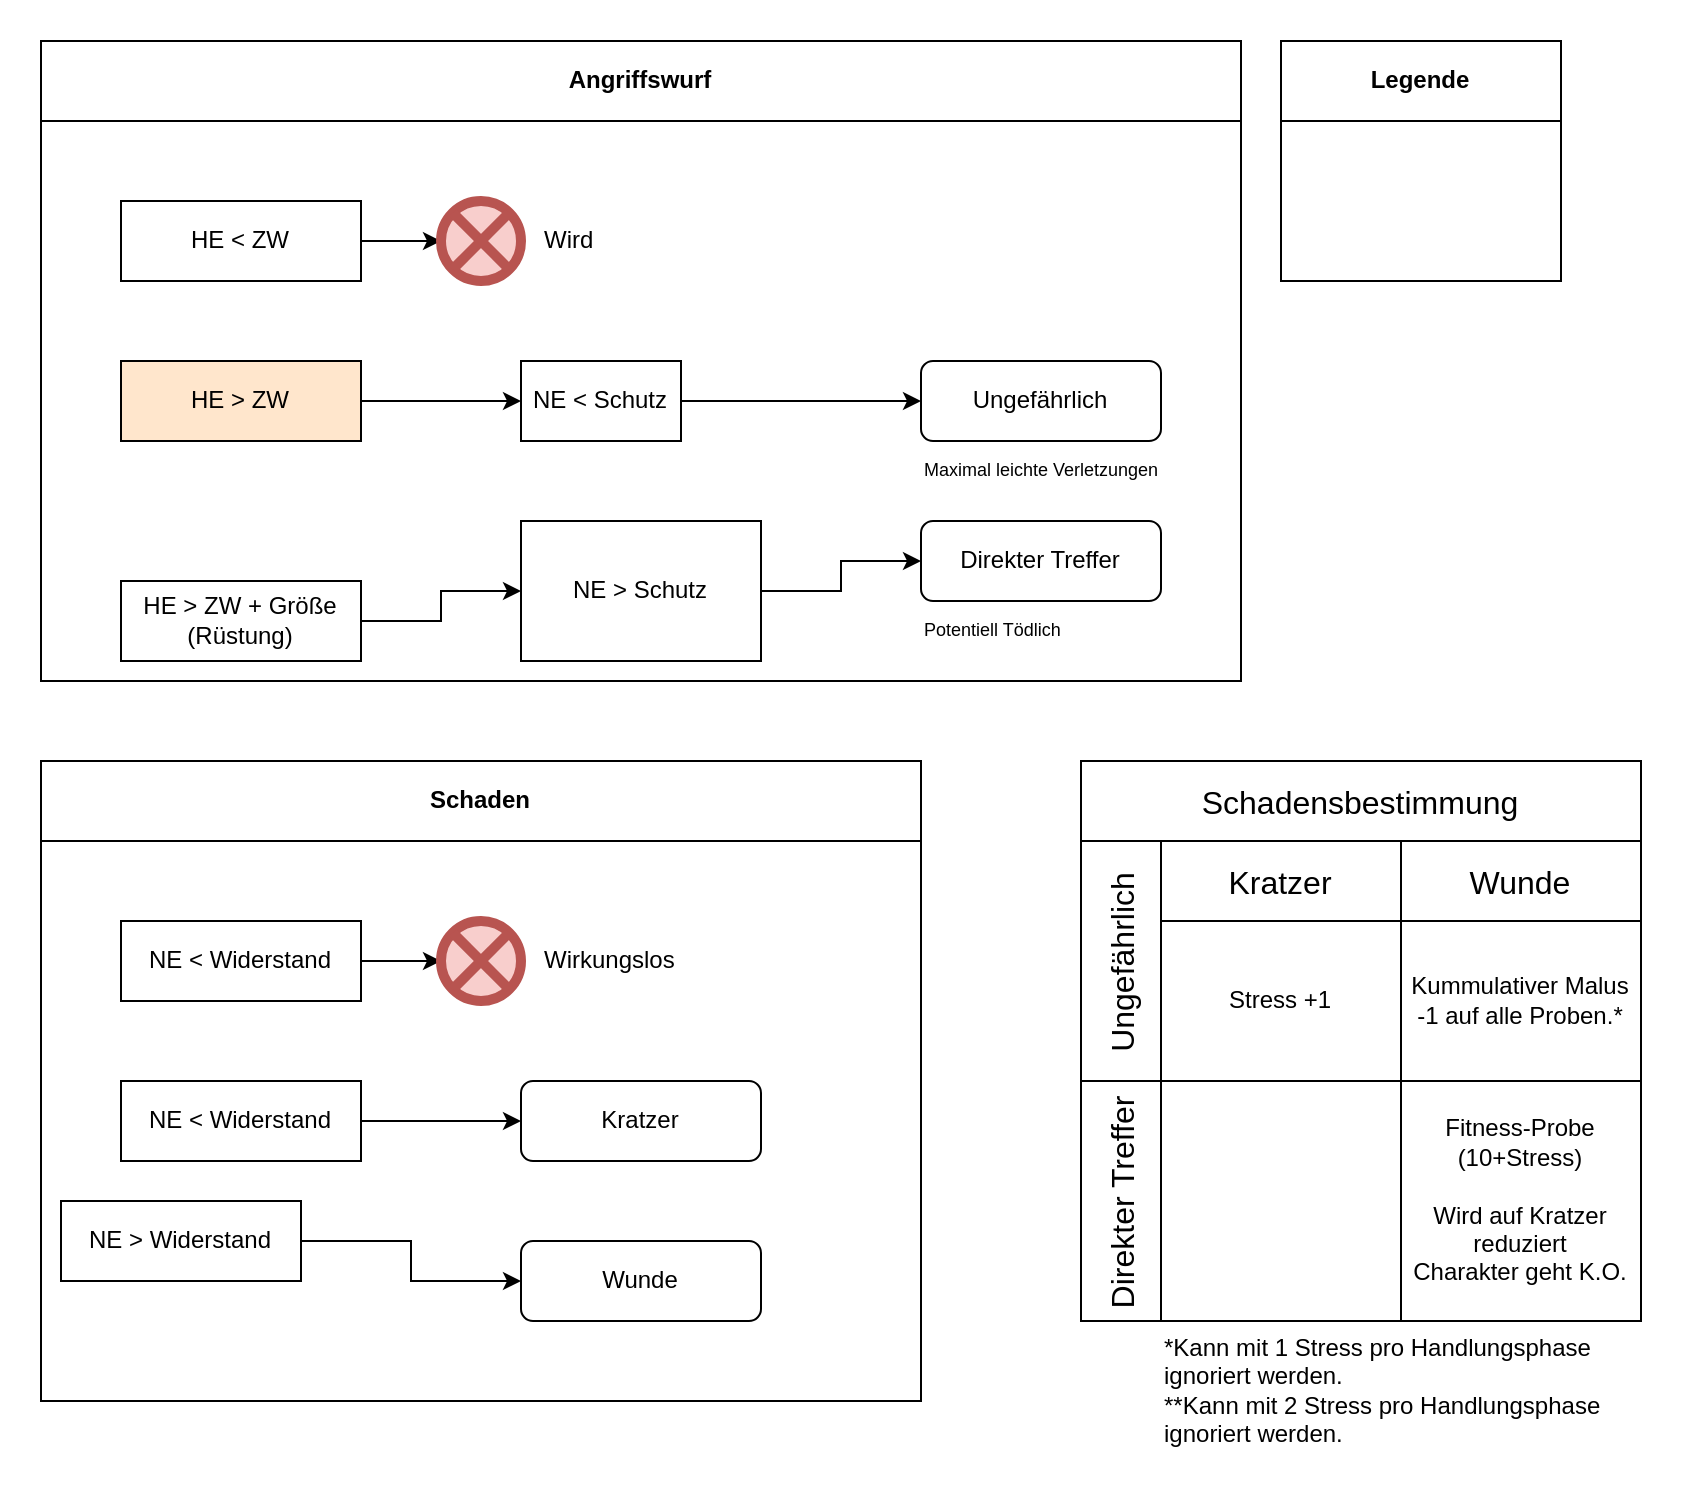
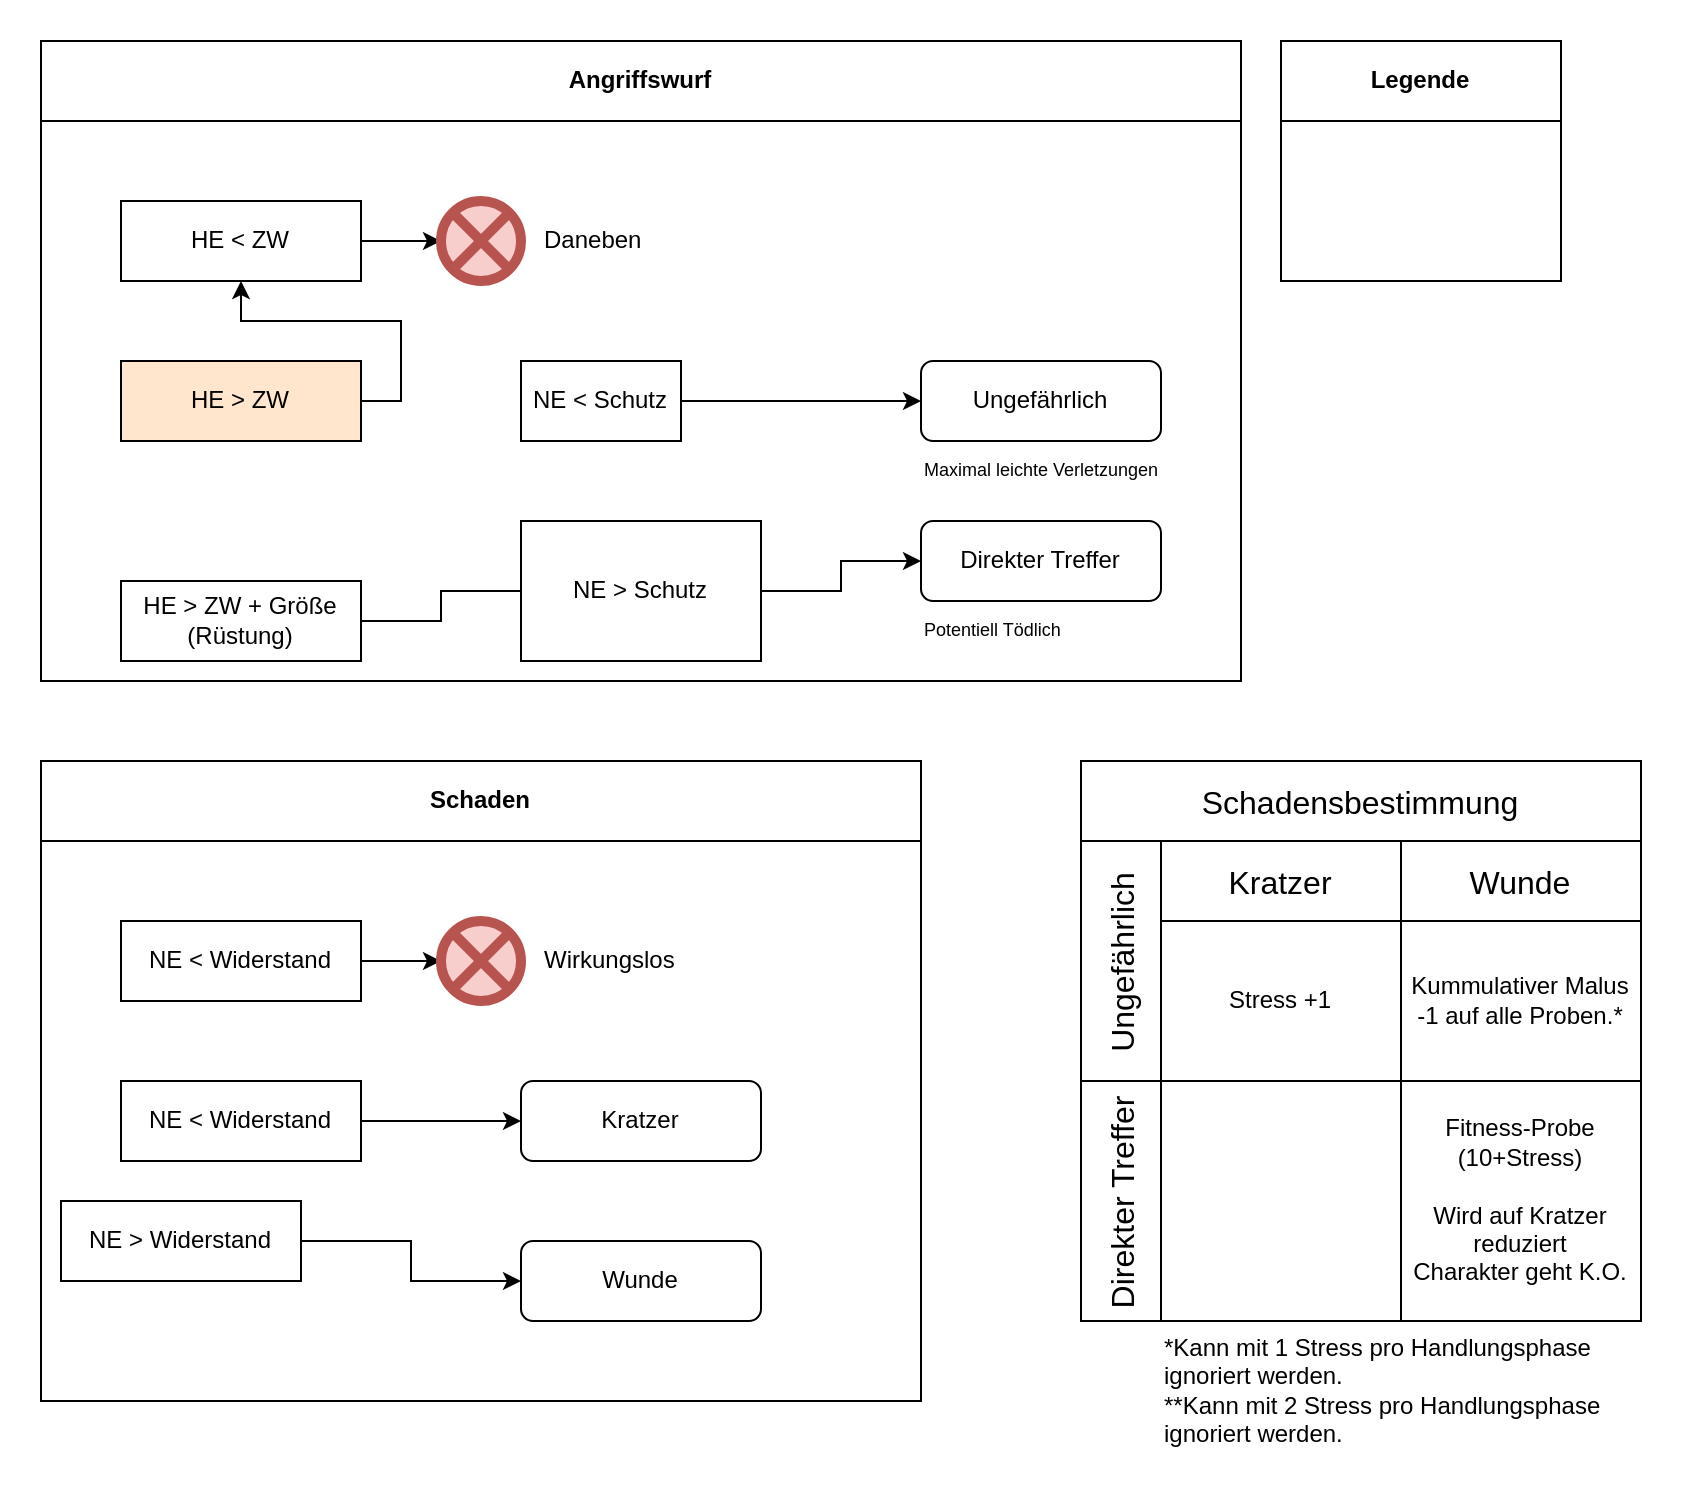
node "Wird": label "Wird" -> "Daneben"
edge "HE > ZW" -> "NE < Schutz": now "HE > ZW" -> "HE < ZW"
edge "HE > ZW + Größe (Rüstung)" -> "NE > Schutz": arrowhead classic -> none
